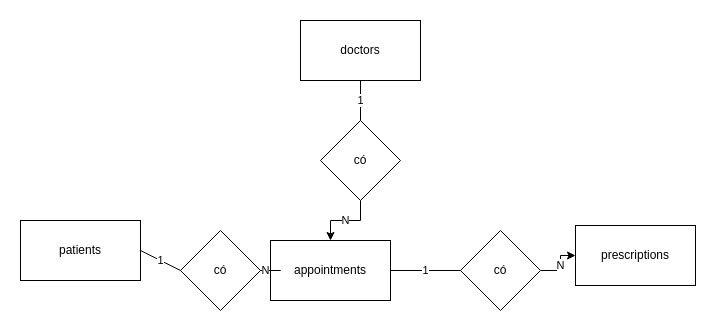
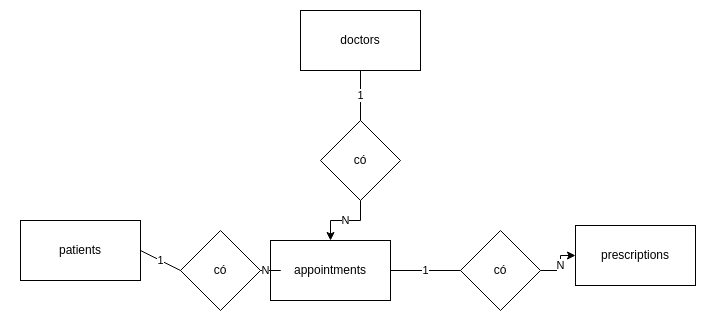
node "doctors": moved (361, 51) -> (361, 41)
